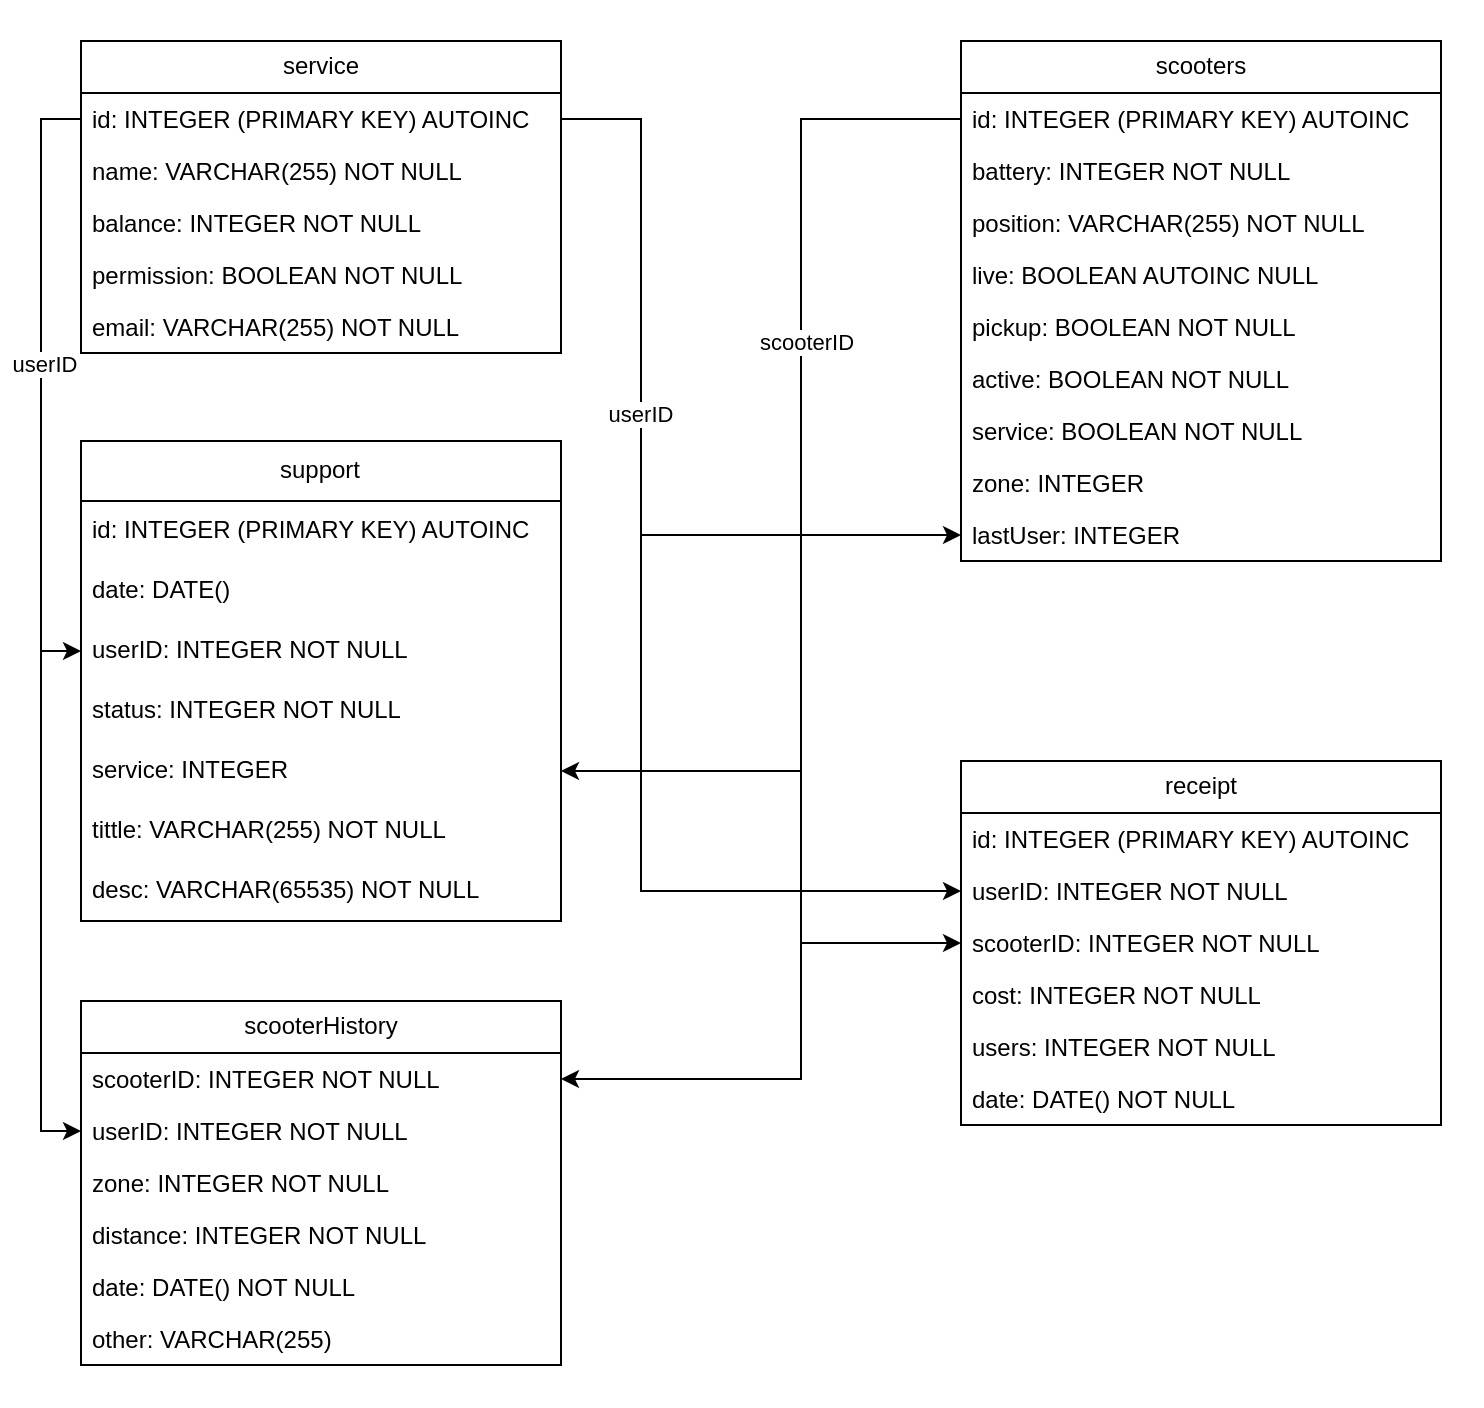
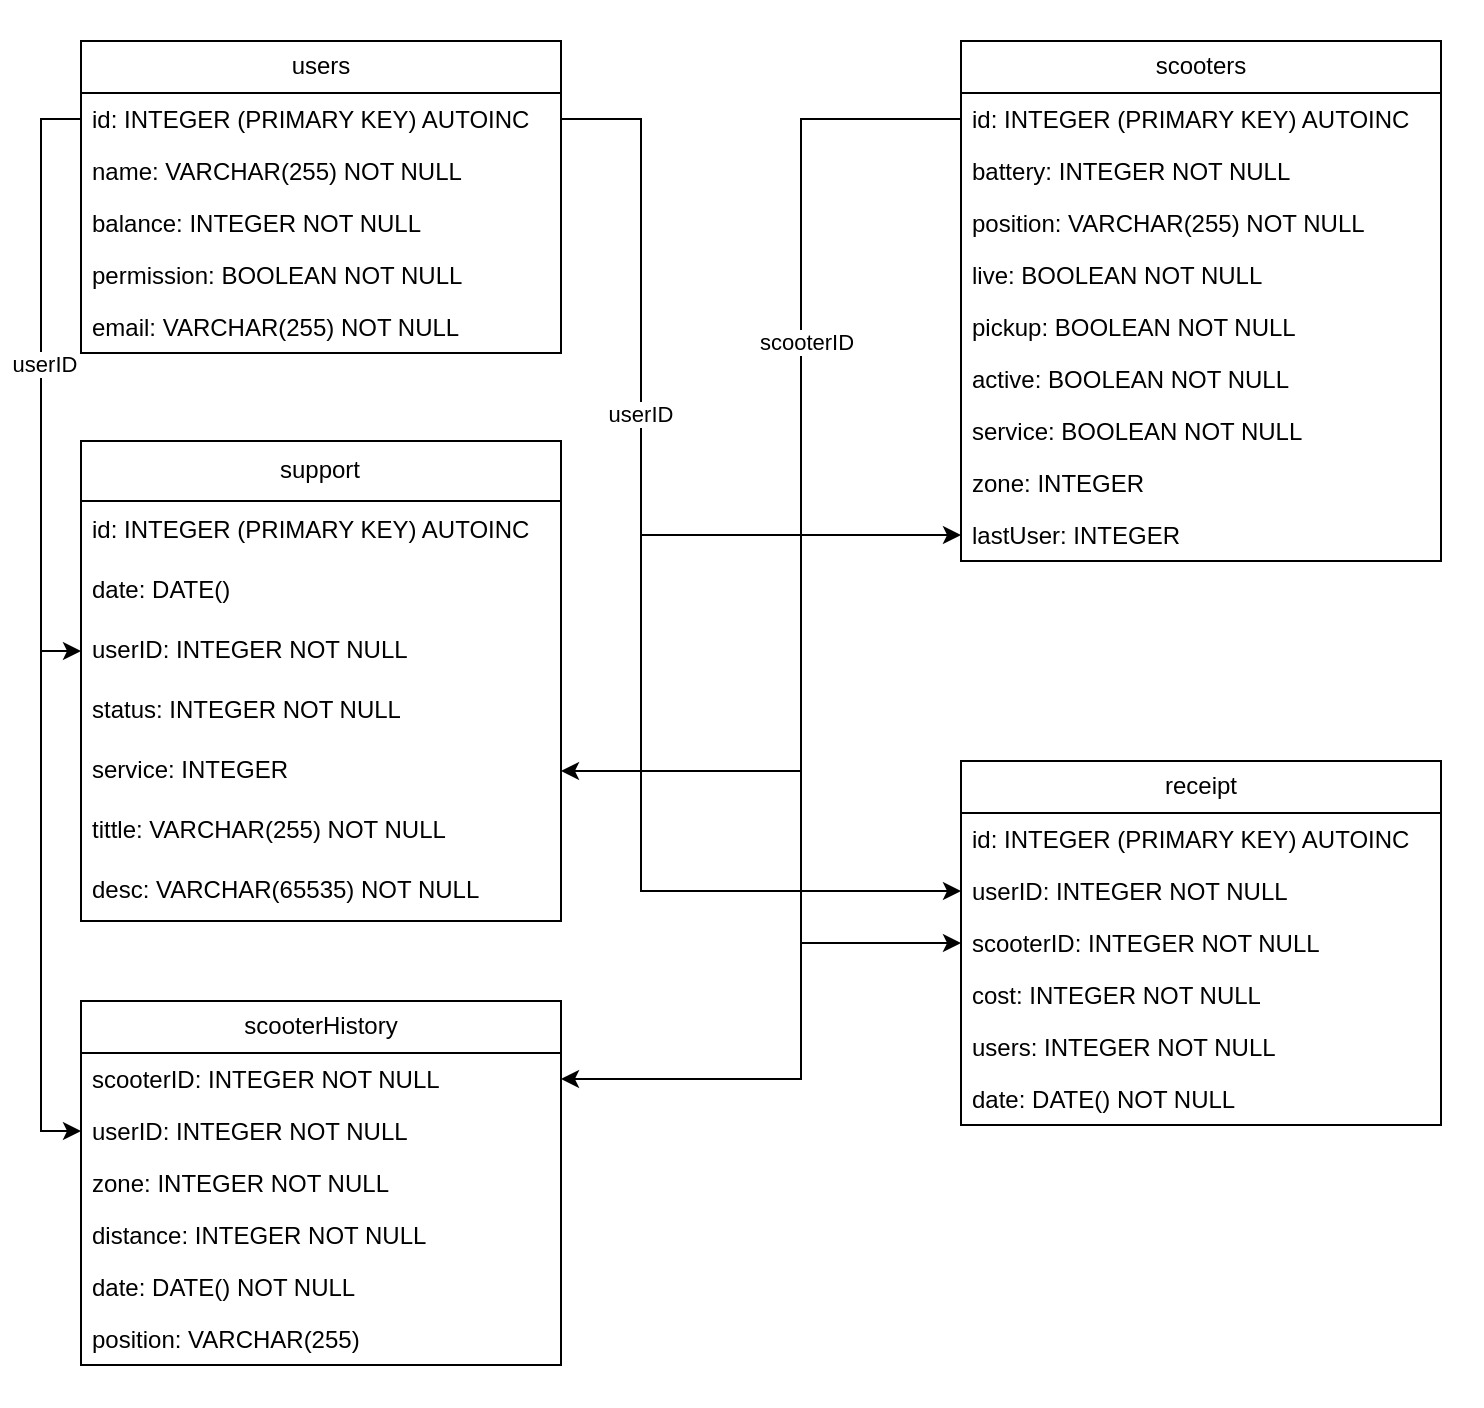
node "service": label "service" -> "users"
node "live: BOOLEAN AUTOINC NULL": label "live: BOOLEAN AUTOINC NULL" -> "live: BOOLEAN NOT NULL"
node "other: VARCHAR(255)": label "other: VARCHAR(255)" -> "position: VARCHAR(255)"
